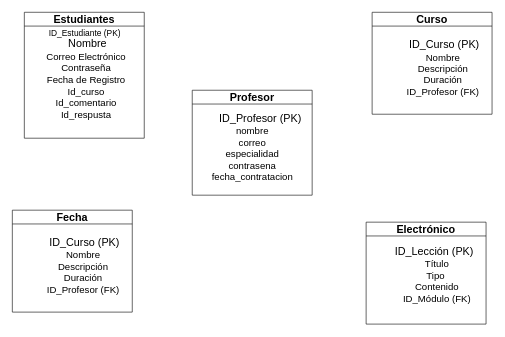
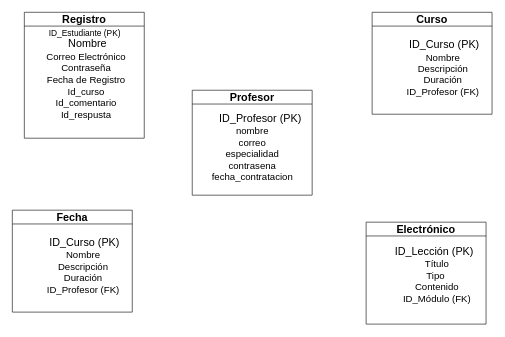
node "Estudiantes": label "Estudiantes" -> "Registro"
